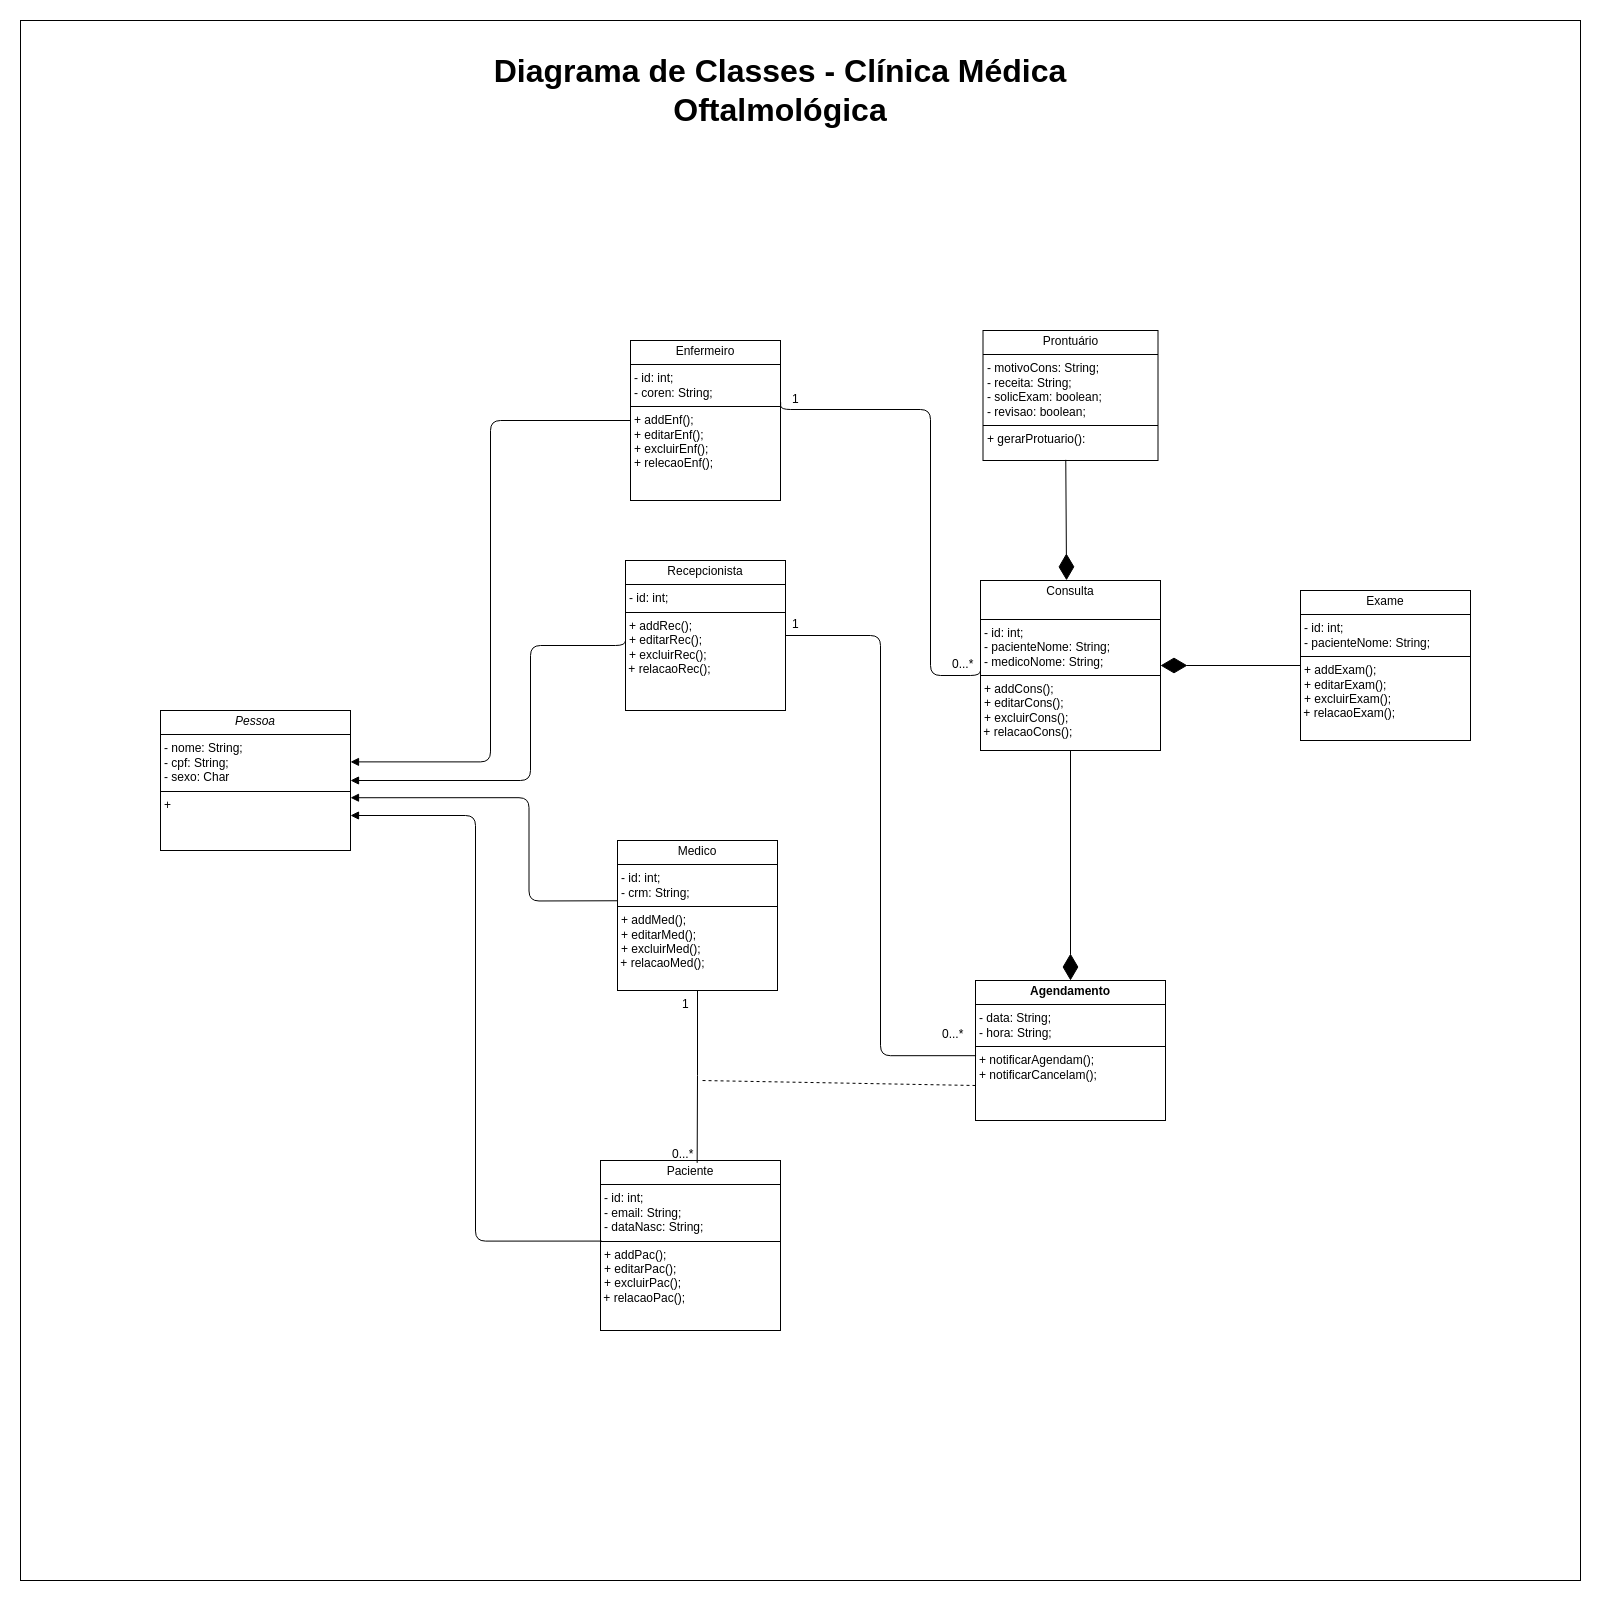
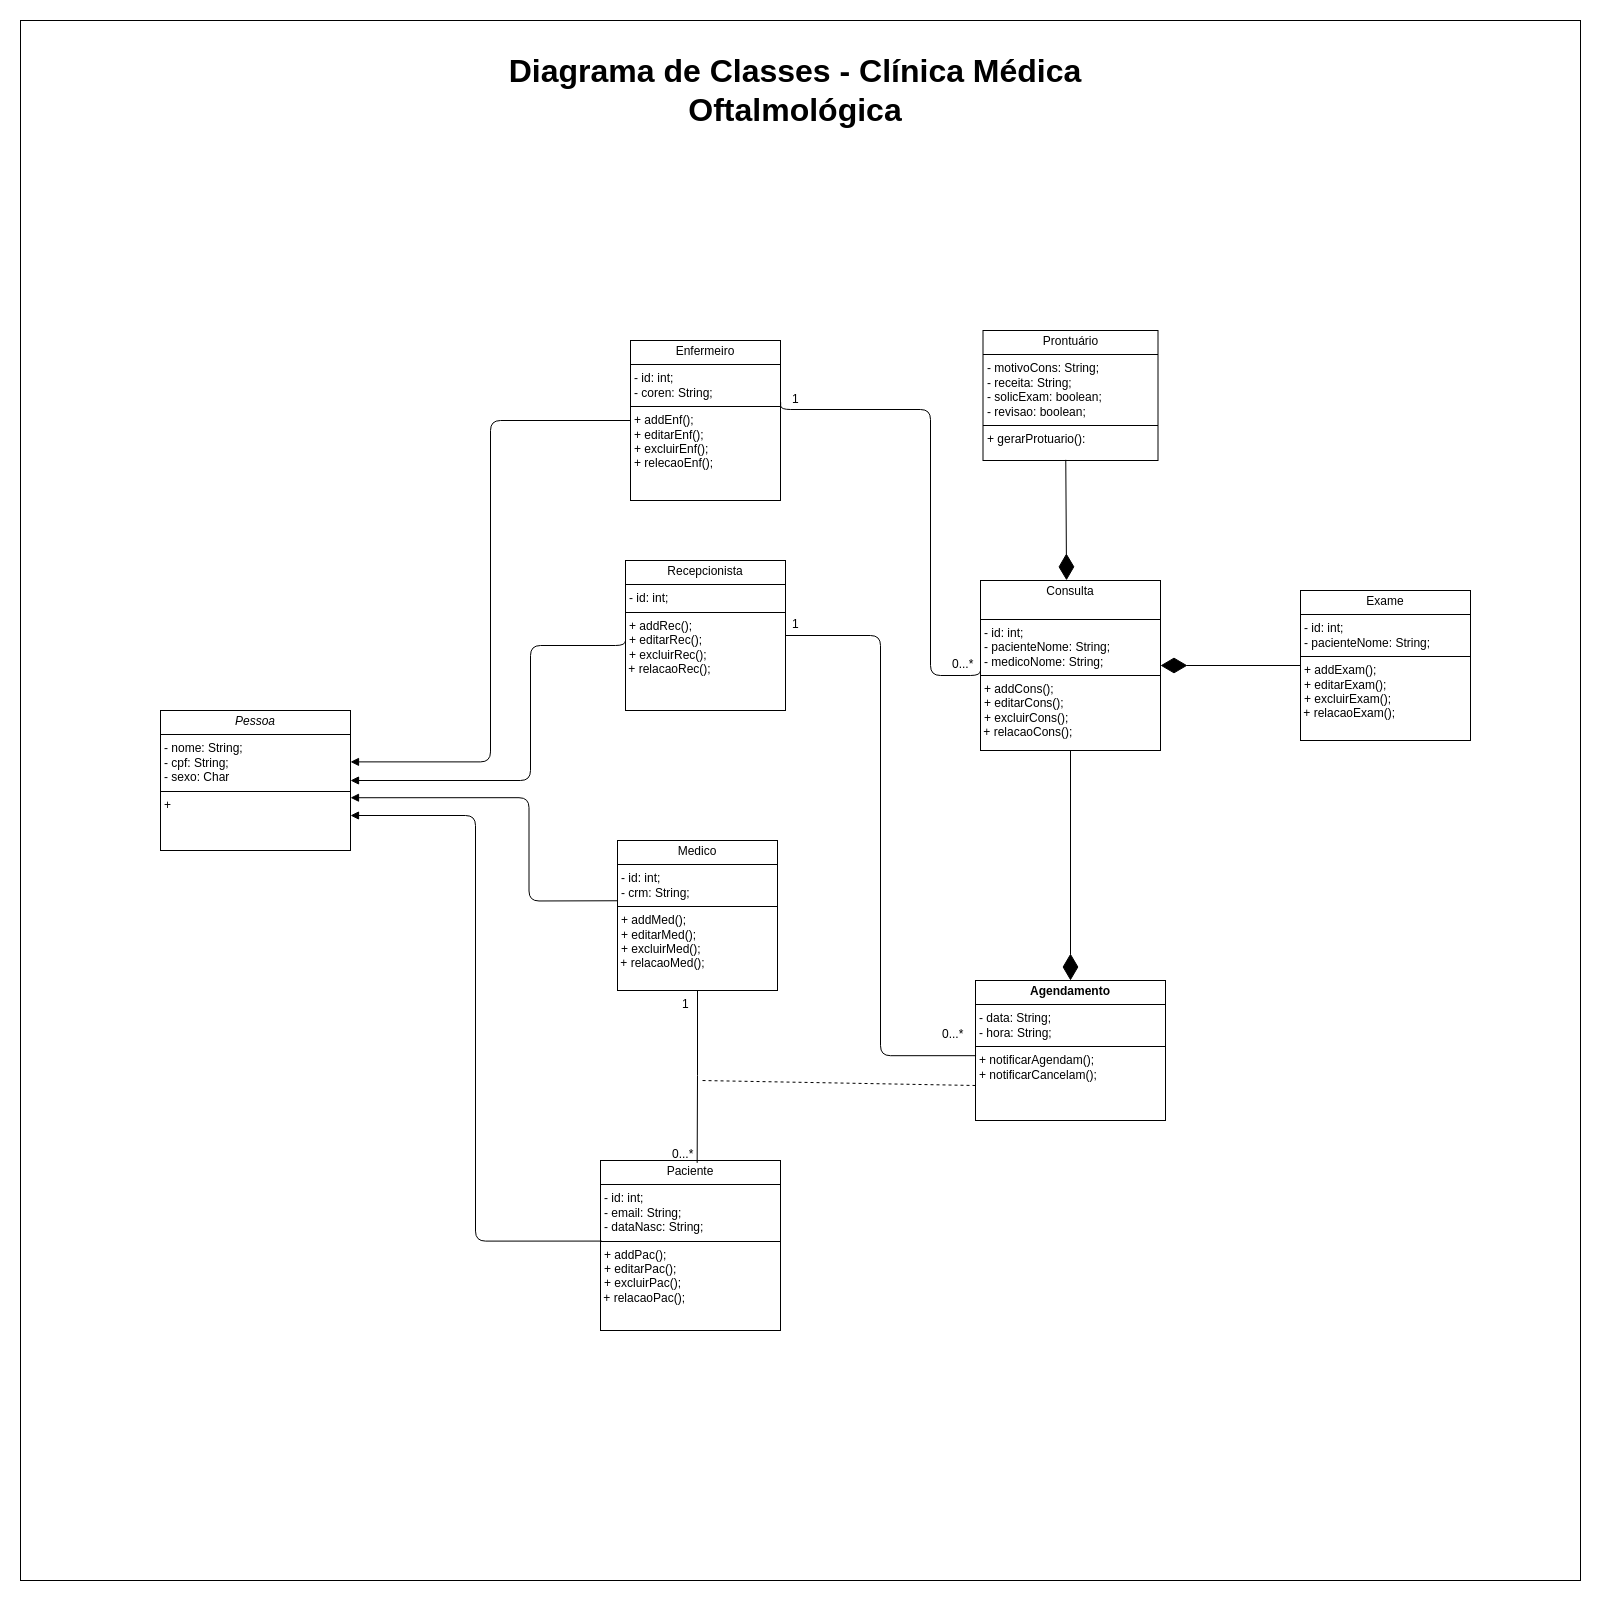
node "Diagrama de Classes - Clínica Médica Oftalmológica": moved (781, 91) -> (796, 91)
